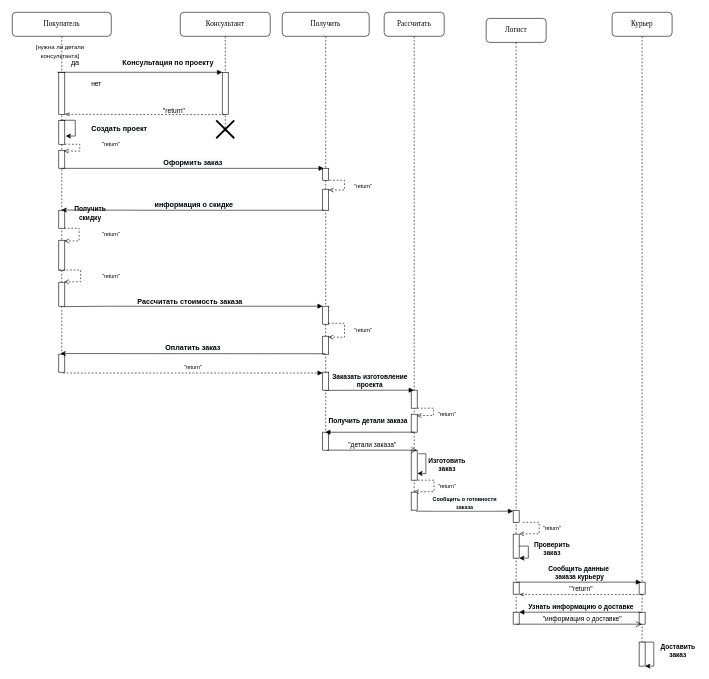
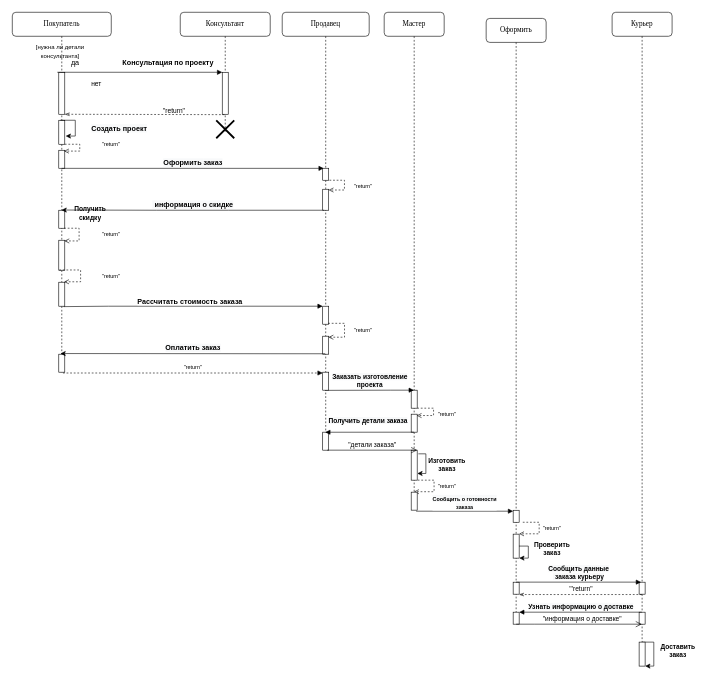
node "Получить": label "Получить" -> "Продавец"
node "Рассчитать": label "Рассчитать" -> "Мастер"
node "Логист": label "Логист" -> "Оформить"
